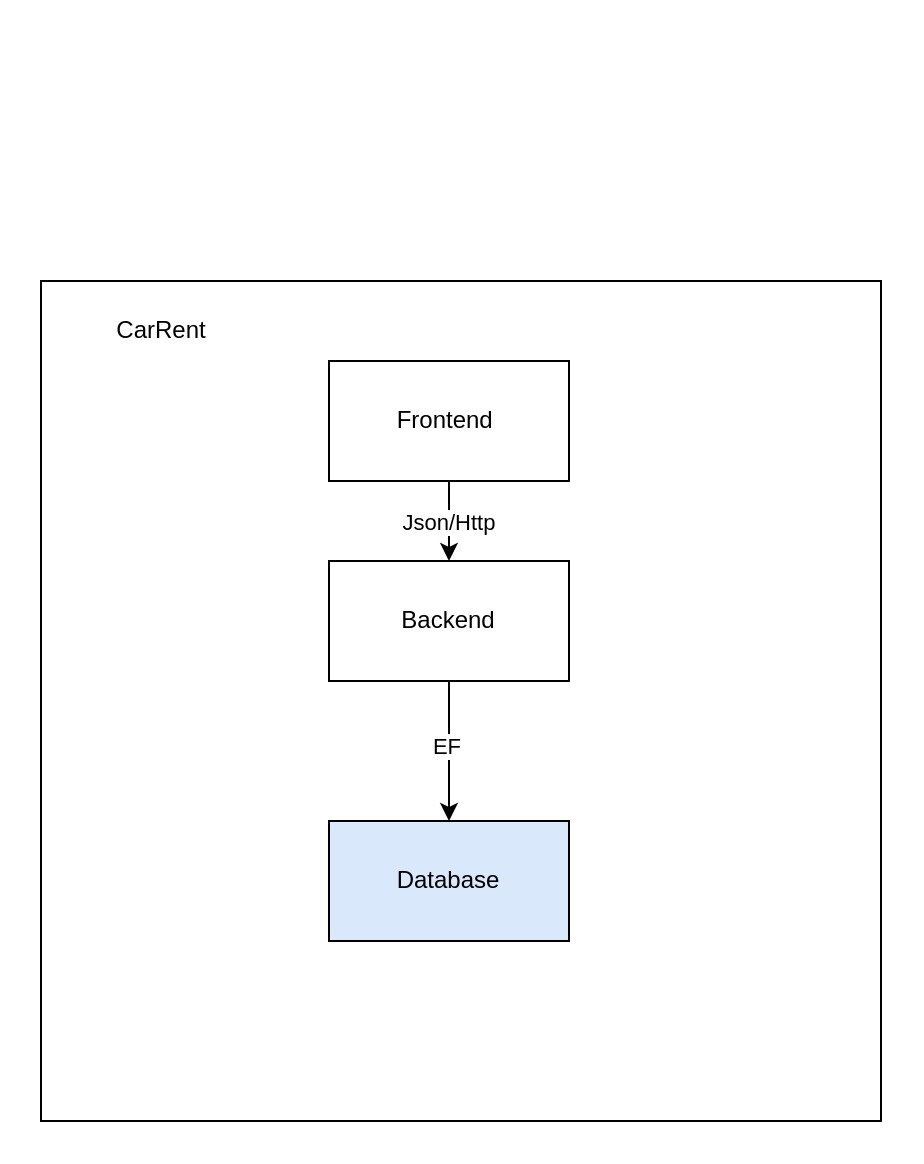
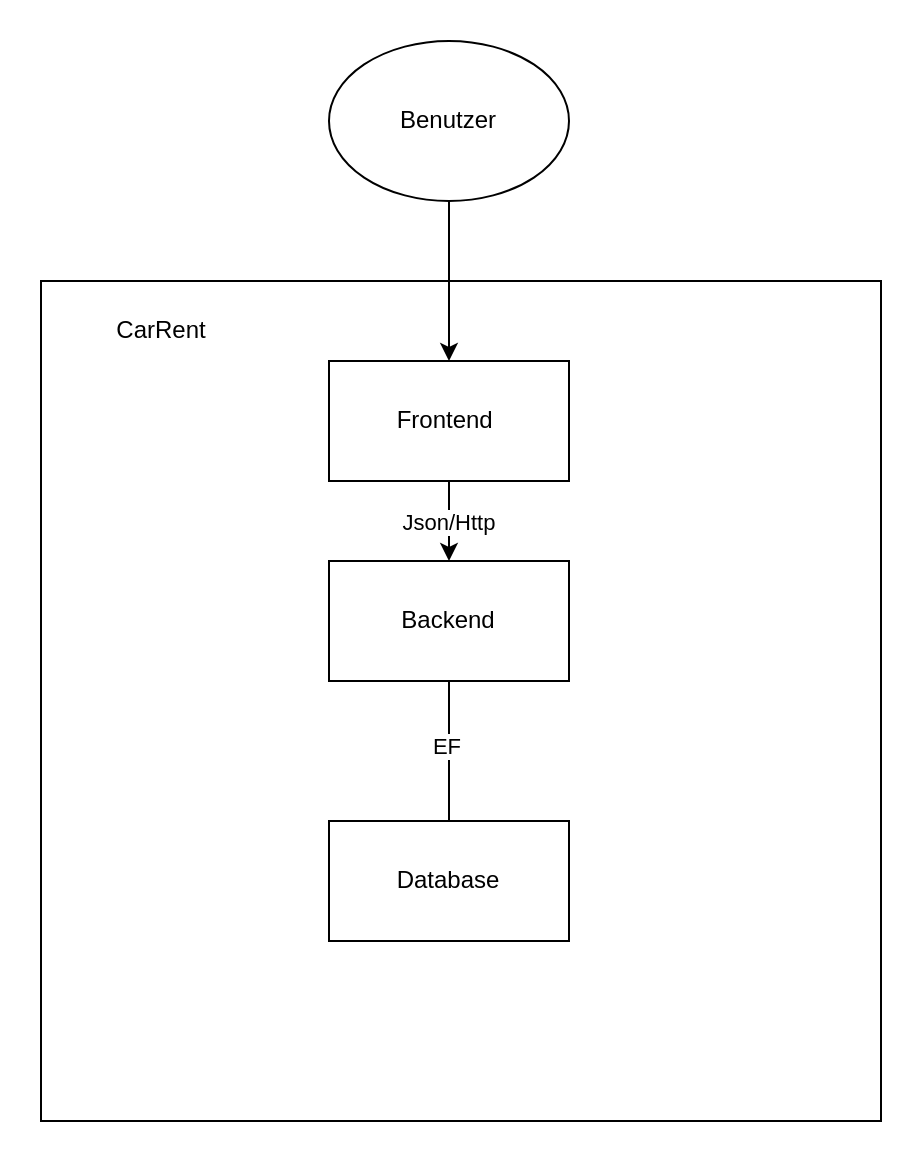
node "Benutzer": added
edge "Benutzer" -> "Frontend": added
edge "Backend" -> "Database": arrowhead classic -> none
node "Database": fillcolor #dae8fc -> #ffffff
